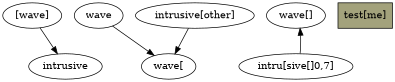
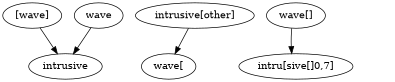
node "test[me]": removed
edge "wave" -> "wave[": now "wave" -> "intrusive"
edge "intru[sive[]0,7]" -> "wave[]": reversed
